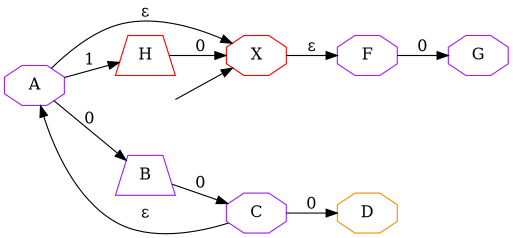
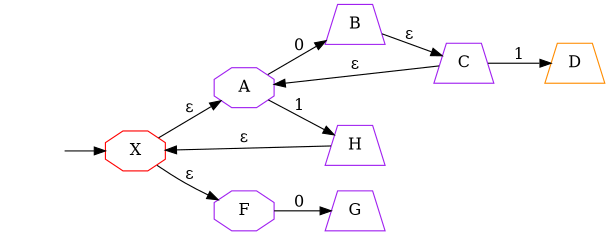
edge "A" -> "X": reversed
edge "H" -> "X": label "0" -> "ɛ"
node "H": color red -> purple
node "G": shape octagon -> trapezium
edge "B" -> "C": label "0" -> "ɛ"
edge "C" -> "D": label "0" -> "1"
node "C": shape octagon -> trapezium
node "D": shape octagon -> trapezium
